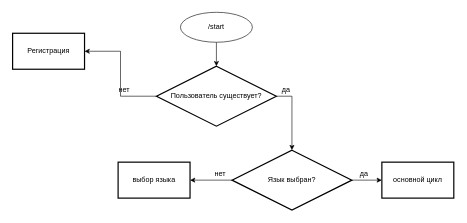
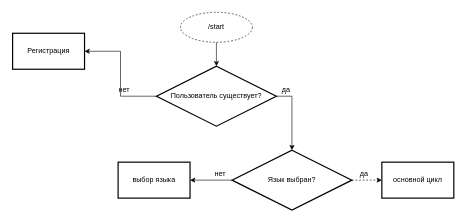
node "/start": style solid -> dashed
edge "Язык выбран?" -> "основной цикл": style solid -> dashed
